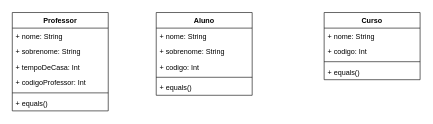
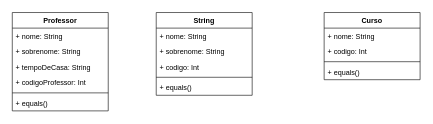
node "Aluno": label "Aluno" -> "String"
node "+ tempoDeCasa: Int": label "+ tempoDeCasa: Int" -> "+ tempoDeCasa: String"
